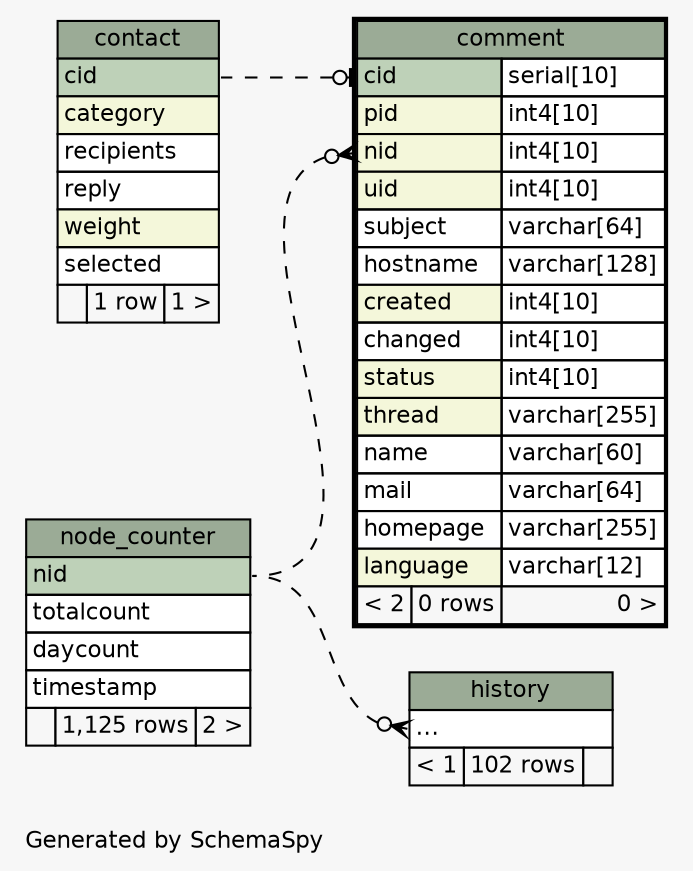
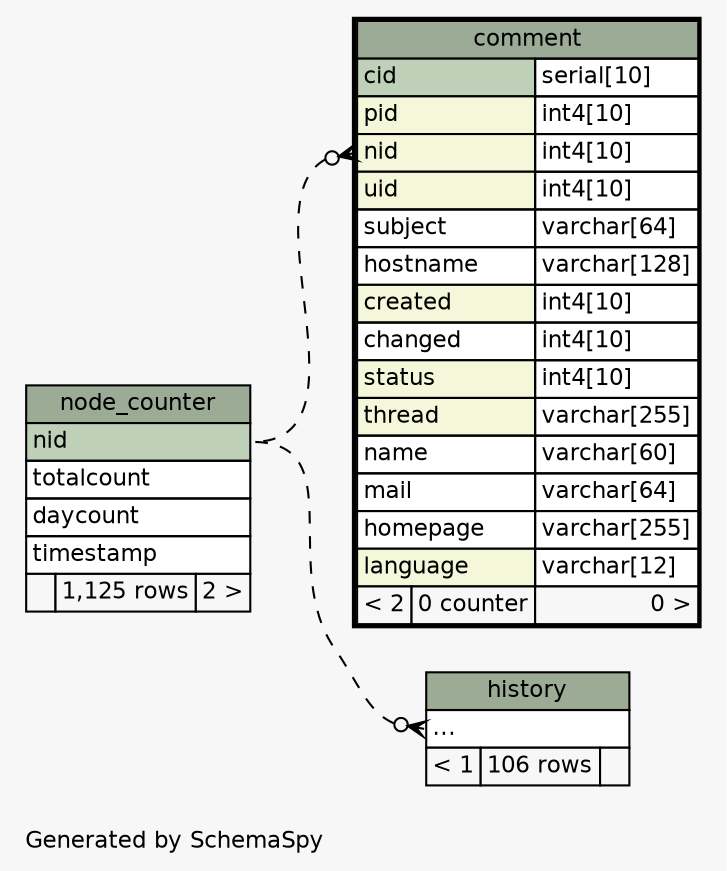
node "contact": removed
node "comment": text "0 rows" -> "0 counter"
node "history": text "102 rows" -> "106 rows"
